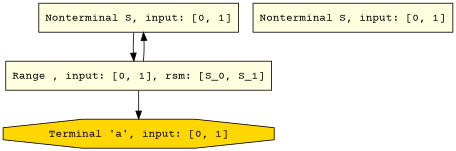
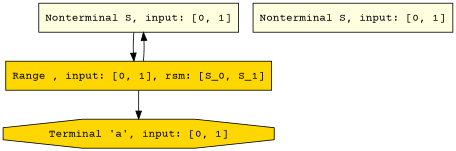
node "Range , input: [0, 1], rsm: [S_0, S_1]": fillcolor lightyellow -> gold
